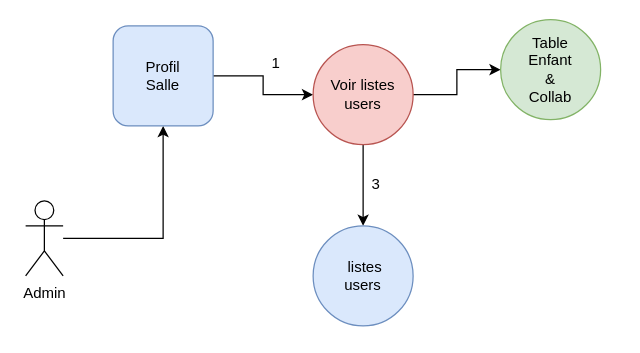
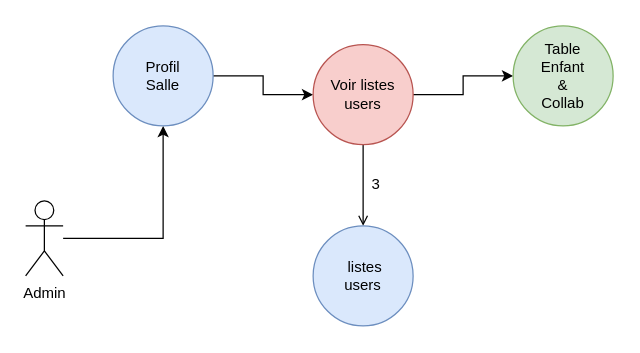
node "1": removed
node "Table Enfant & Collab": moved (551, 69) -> (563, 76)
node "Profil Salle": shape rounded rectangle -> ellipse
edge "Voir listes users" -> "listes users": arrowhead classic -> open
